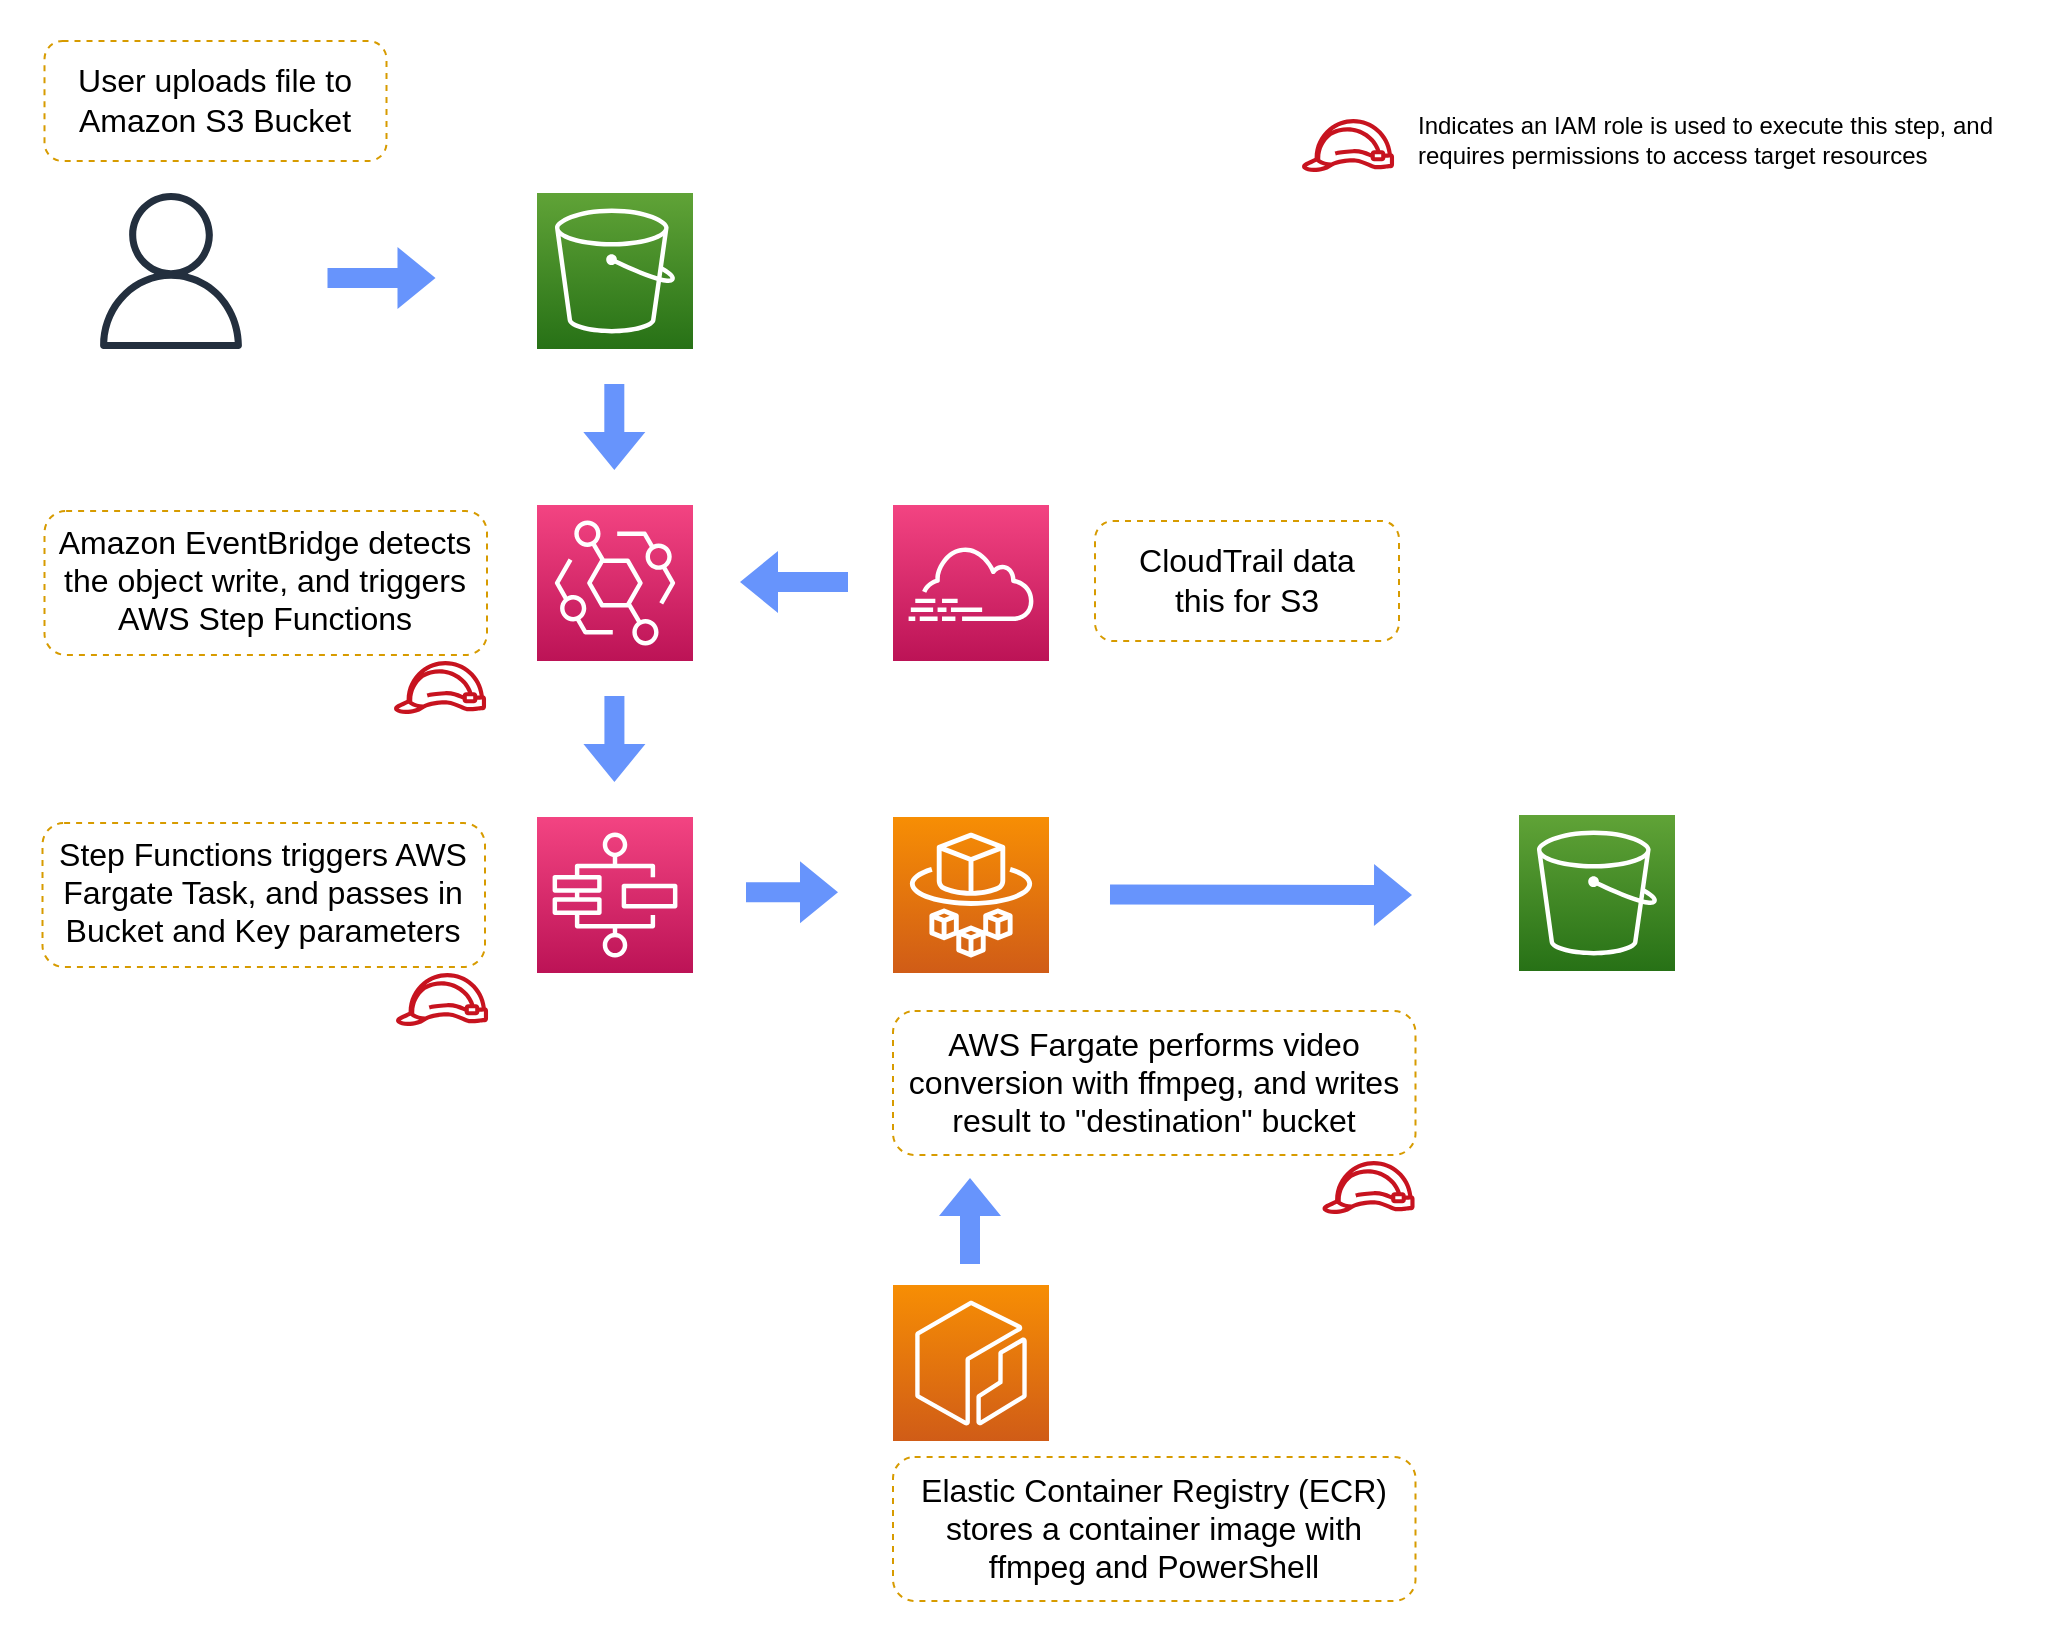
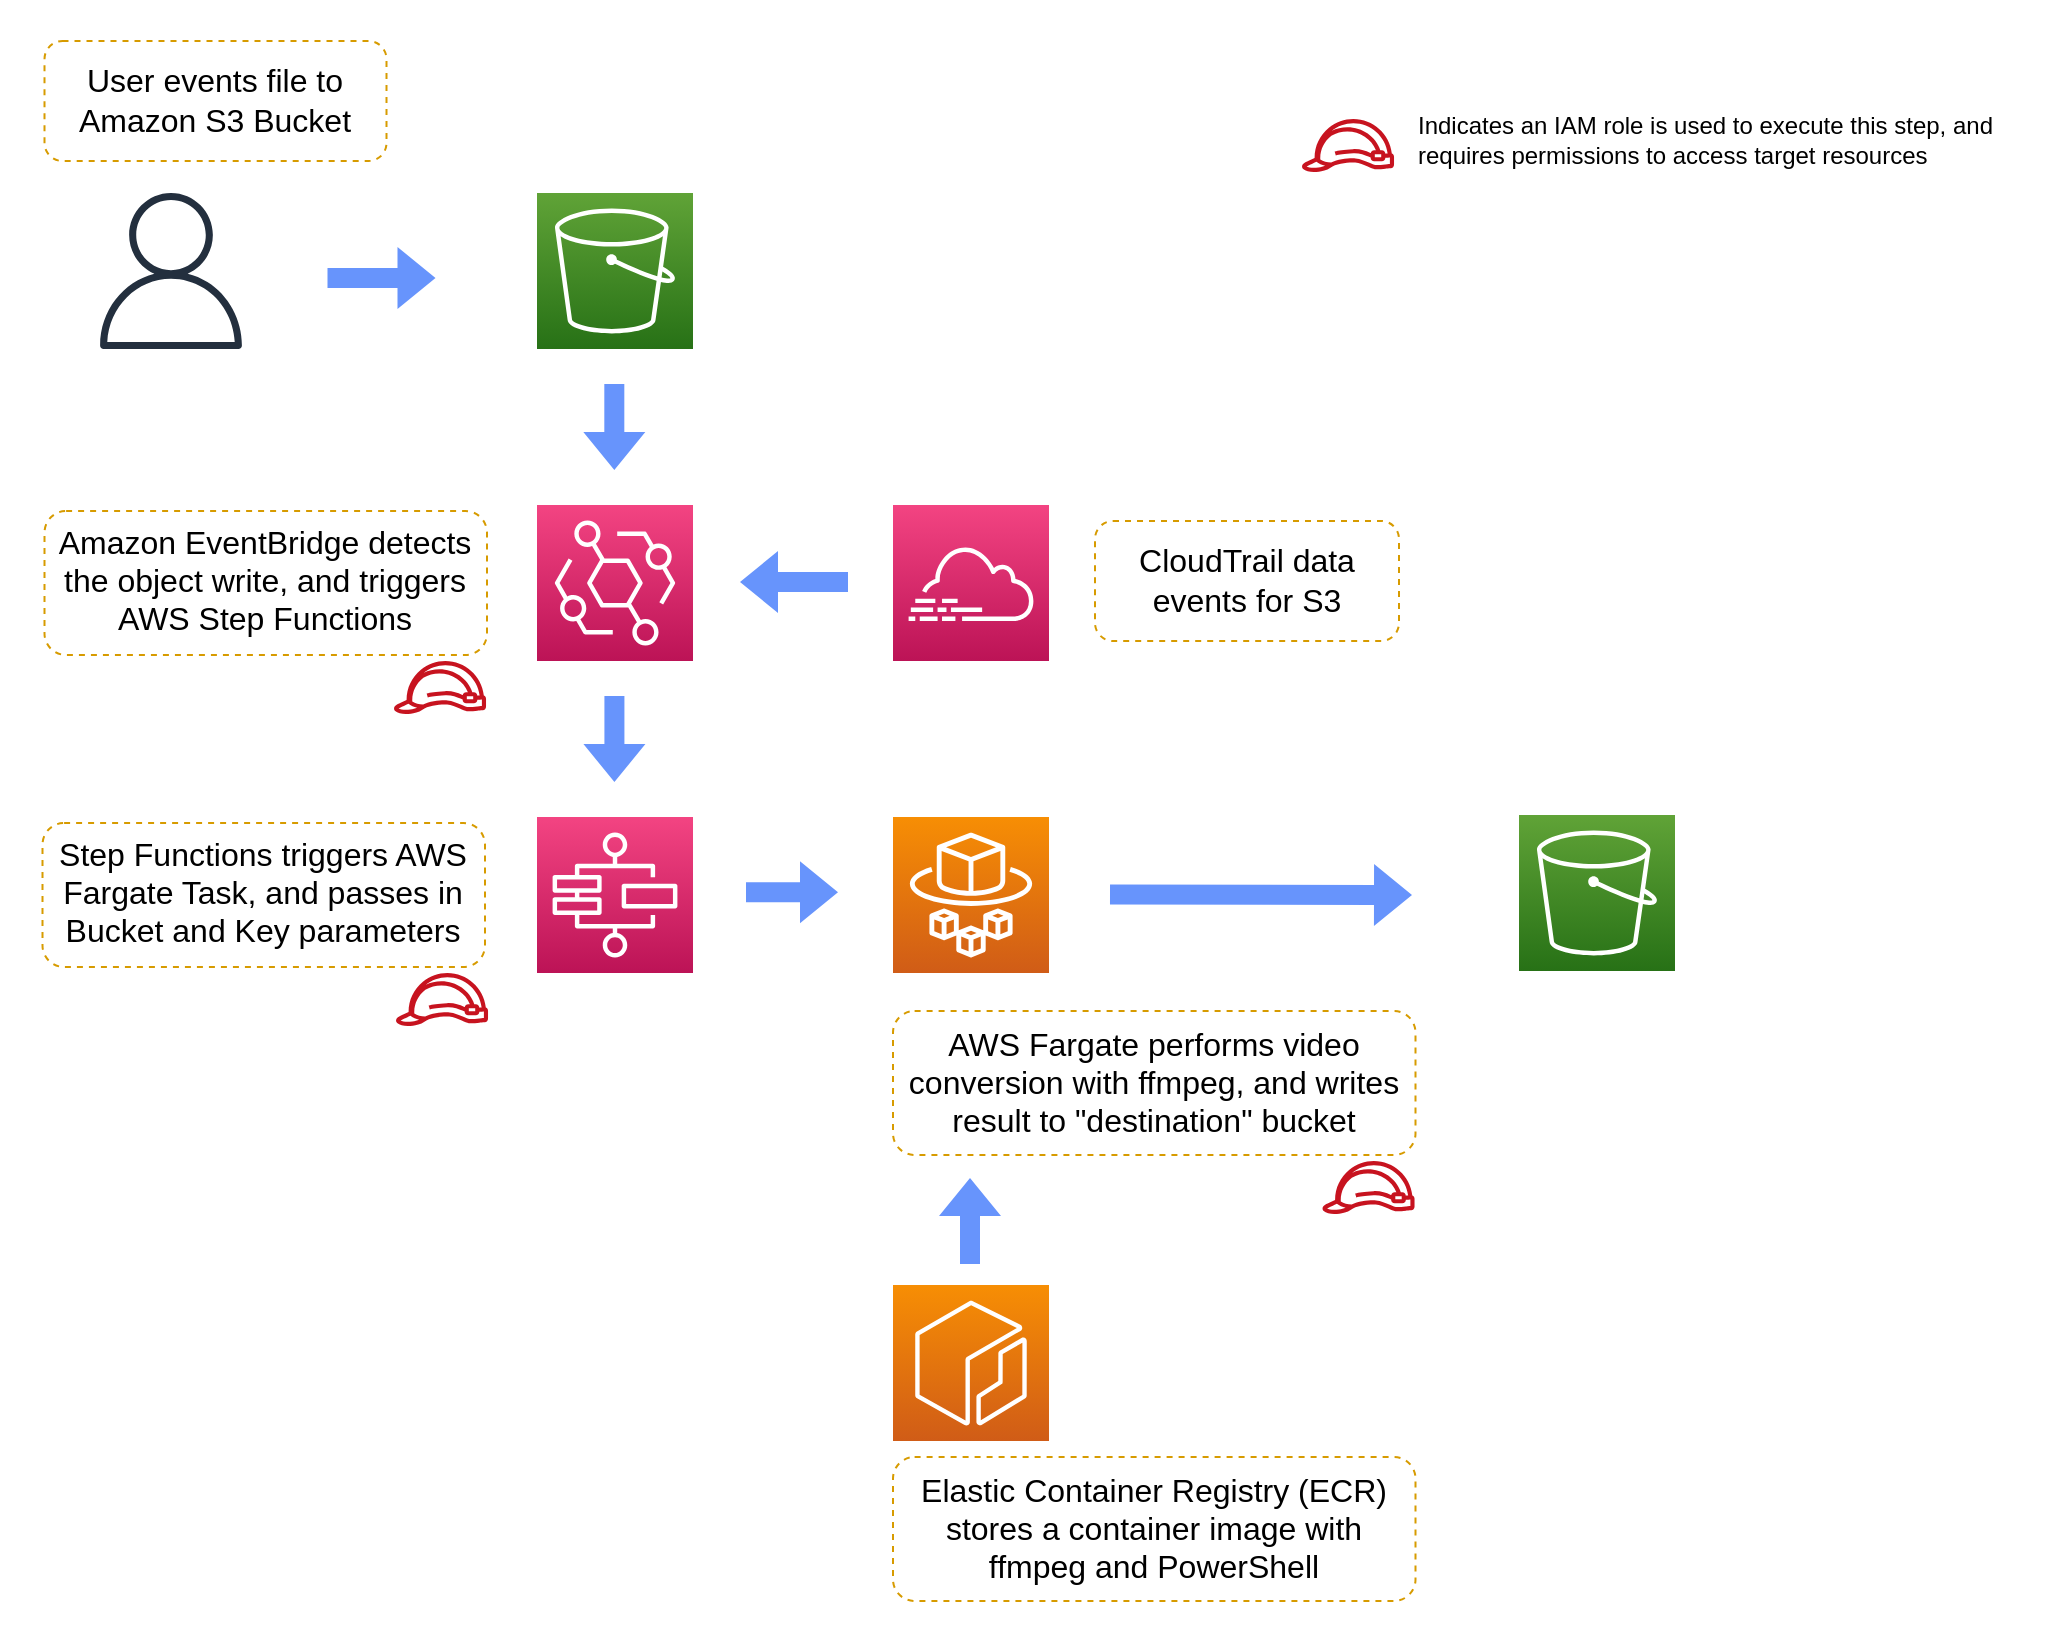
node "User uploads file to Amazon S3 Bucket": label "User uploads file to Amazon S3 Bucket" -> "User events file to Amazon S3 Bucket"
node "CloudTrail data this for S3": label "CloudTrail data this for S3" -> "CloudTrail data events for S3"
